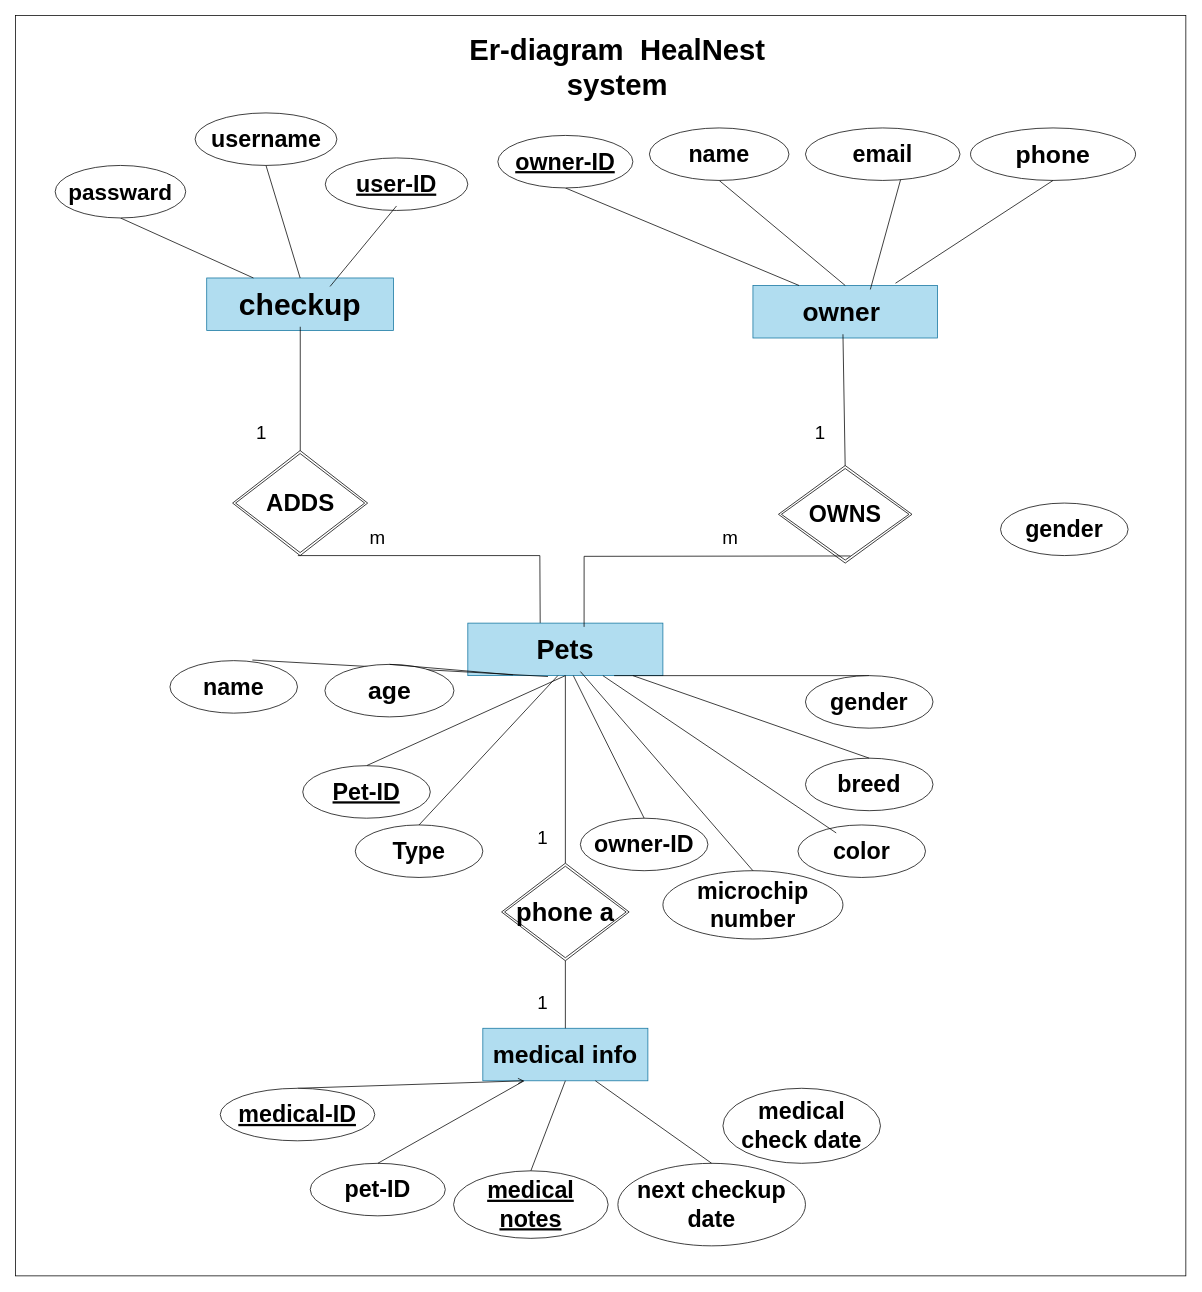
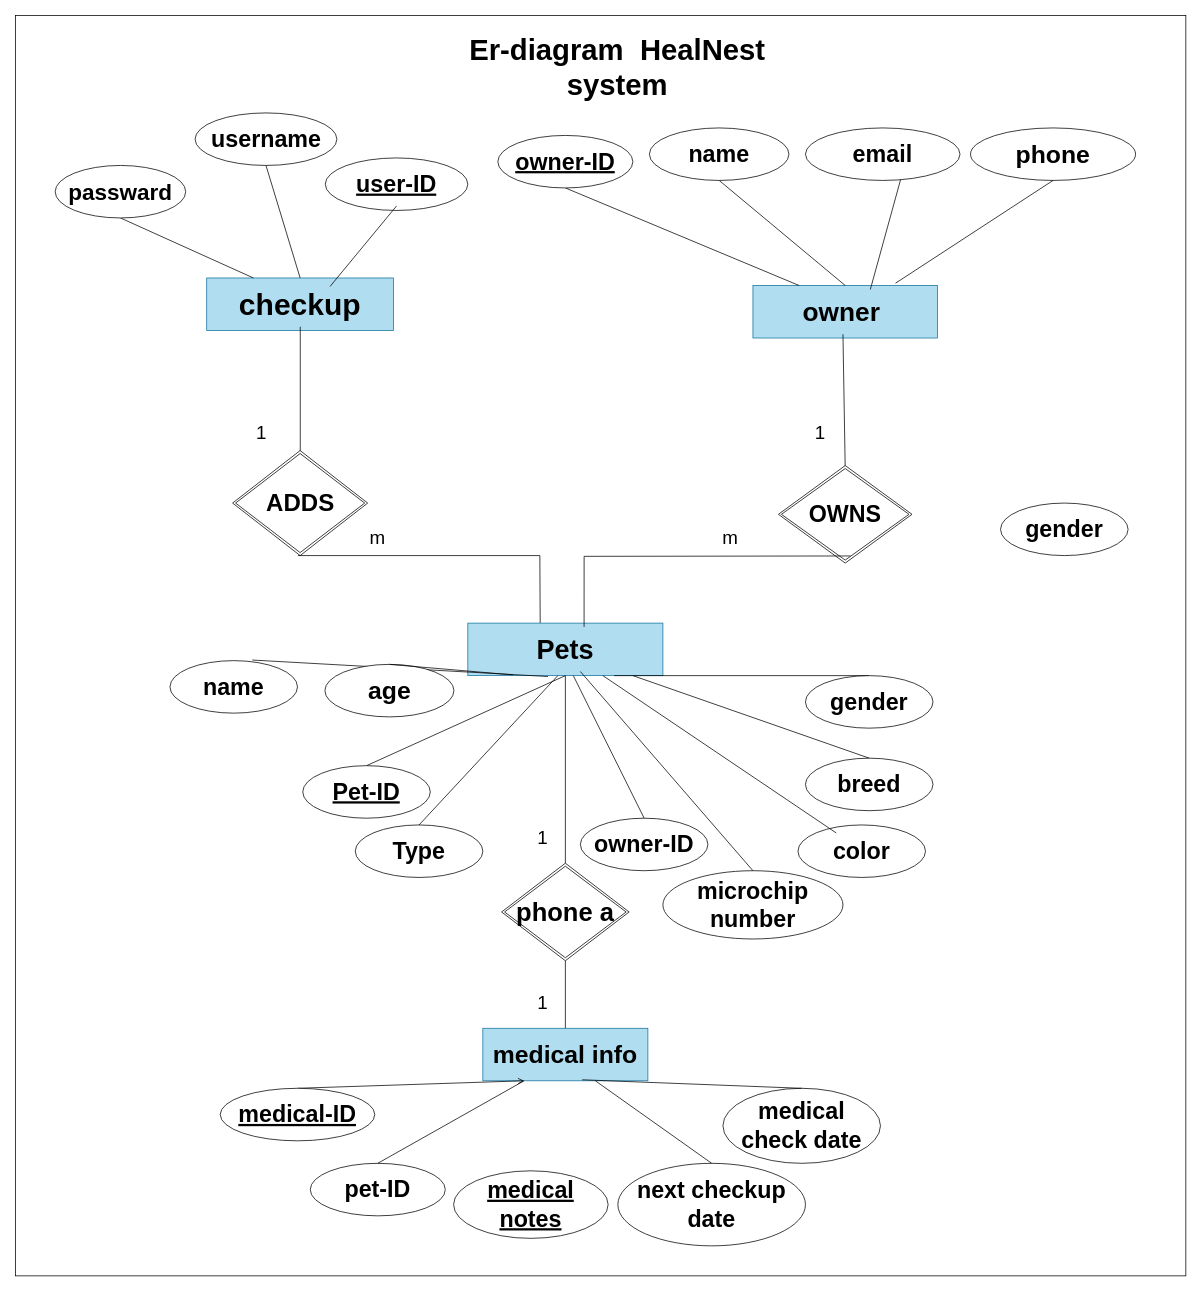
edge "medical info" -- "medical check date": added
edge "medical info" -- "medical notes": removed
